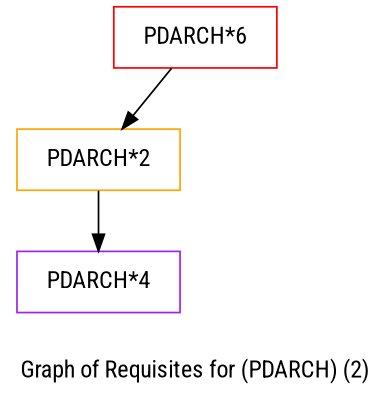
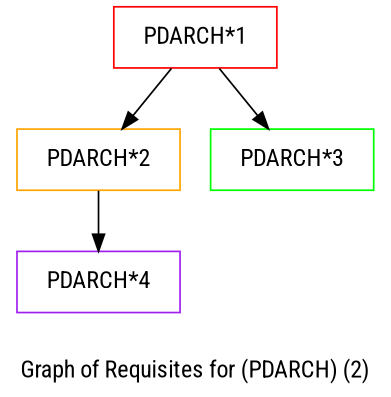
node "PDARCH*6": label "PDARCH*6" -> "PDARCH*1"
node "PDARCH*3": added
